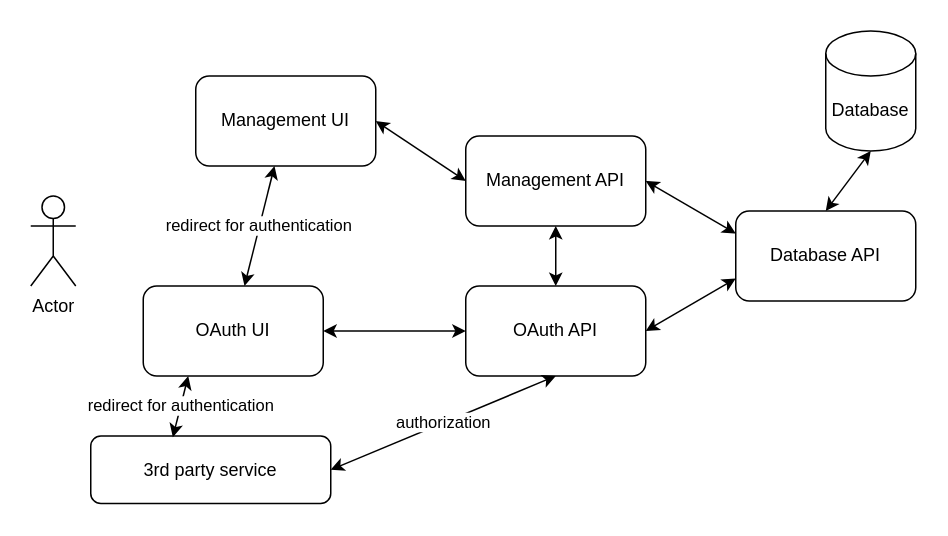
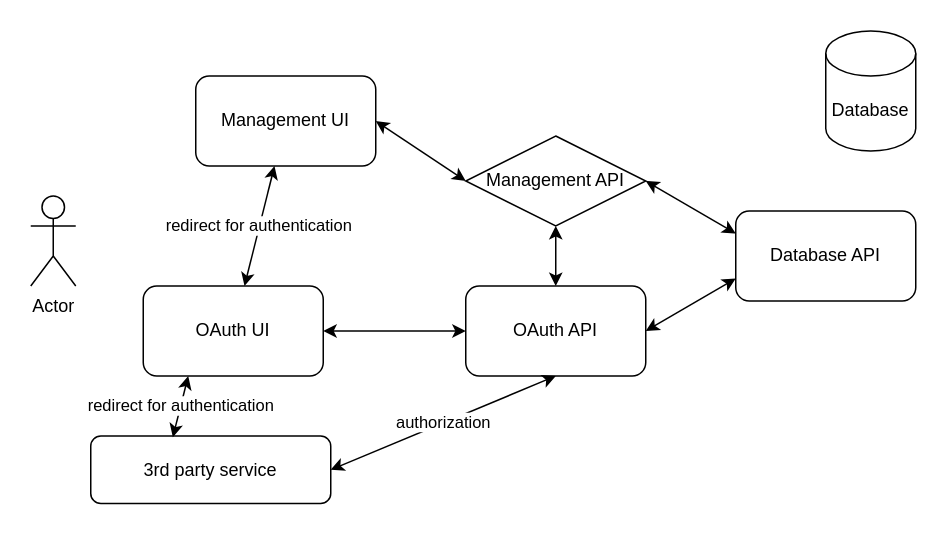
node "Management API": shape rounded rectangle -> diamond
edge "Database" -- "Database API": removed
